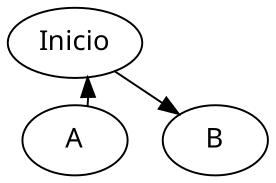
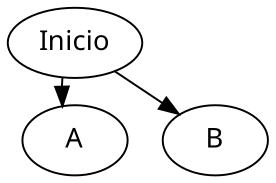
edge "A" -> "Inicio": reversed
